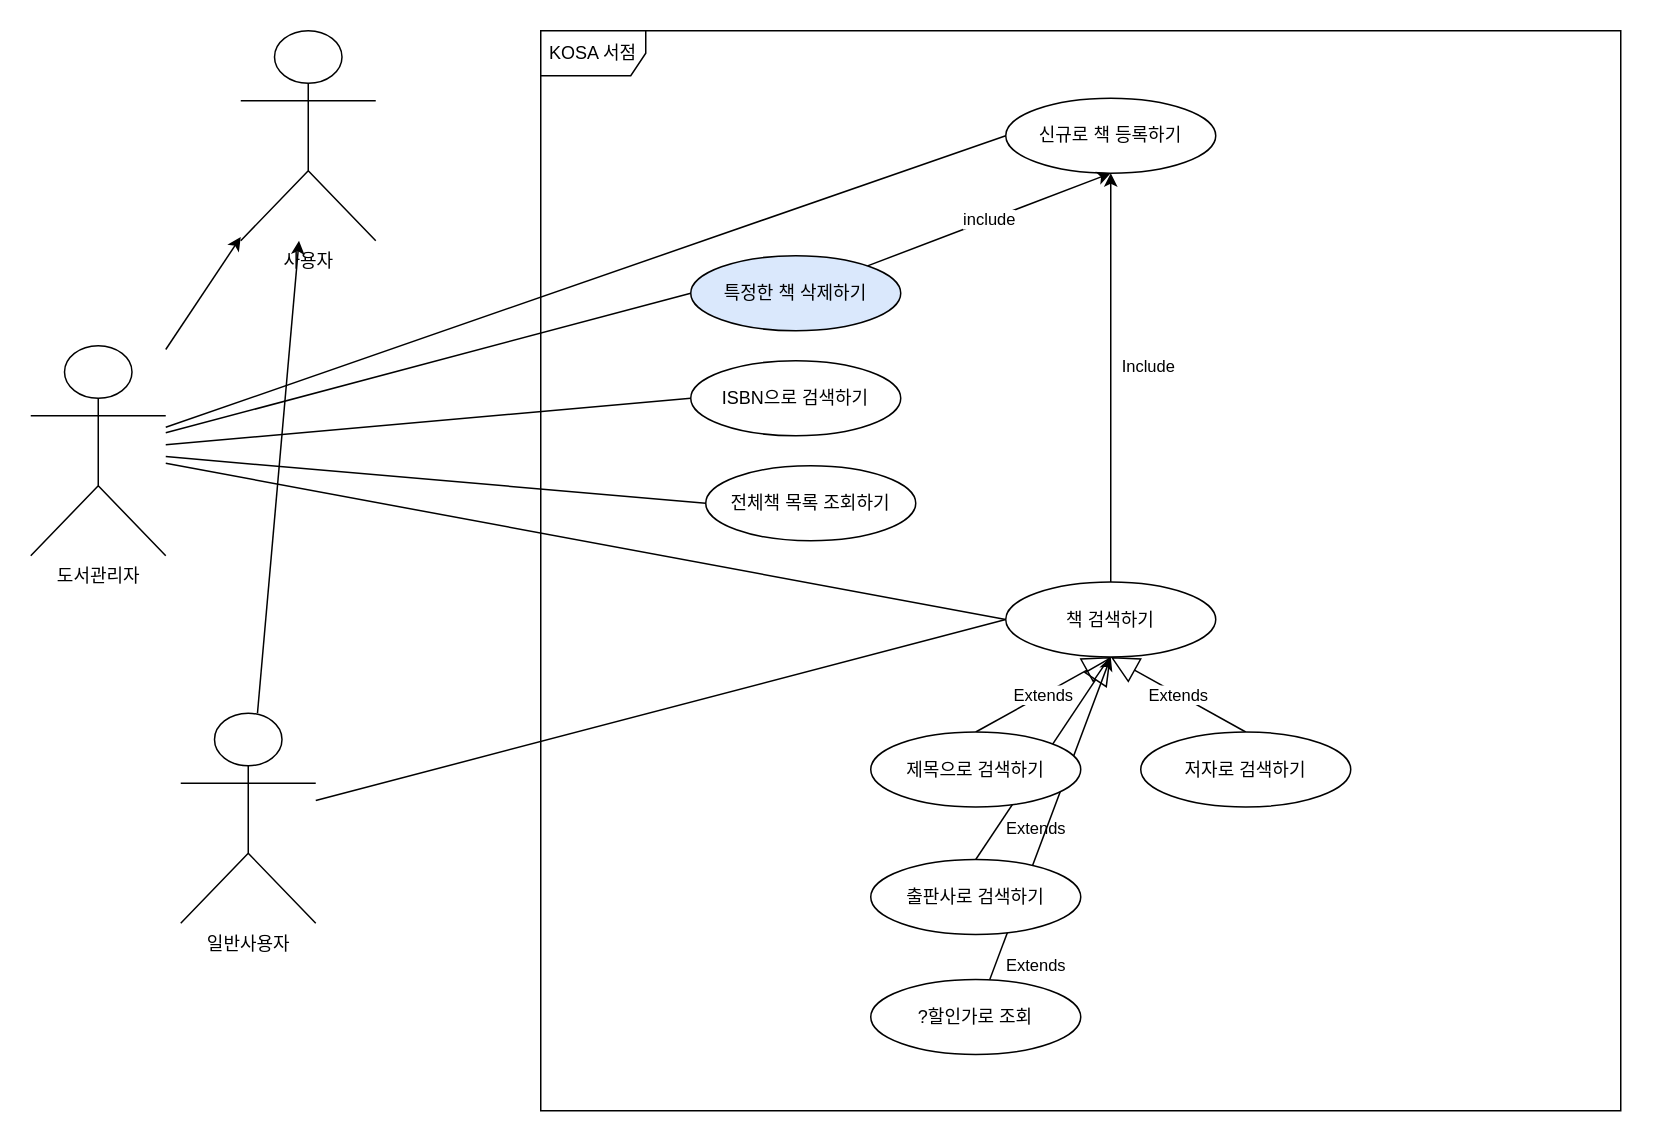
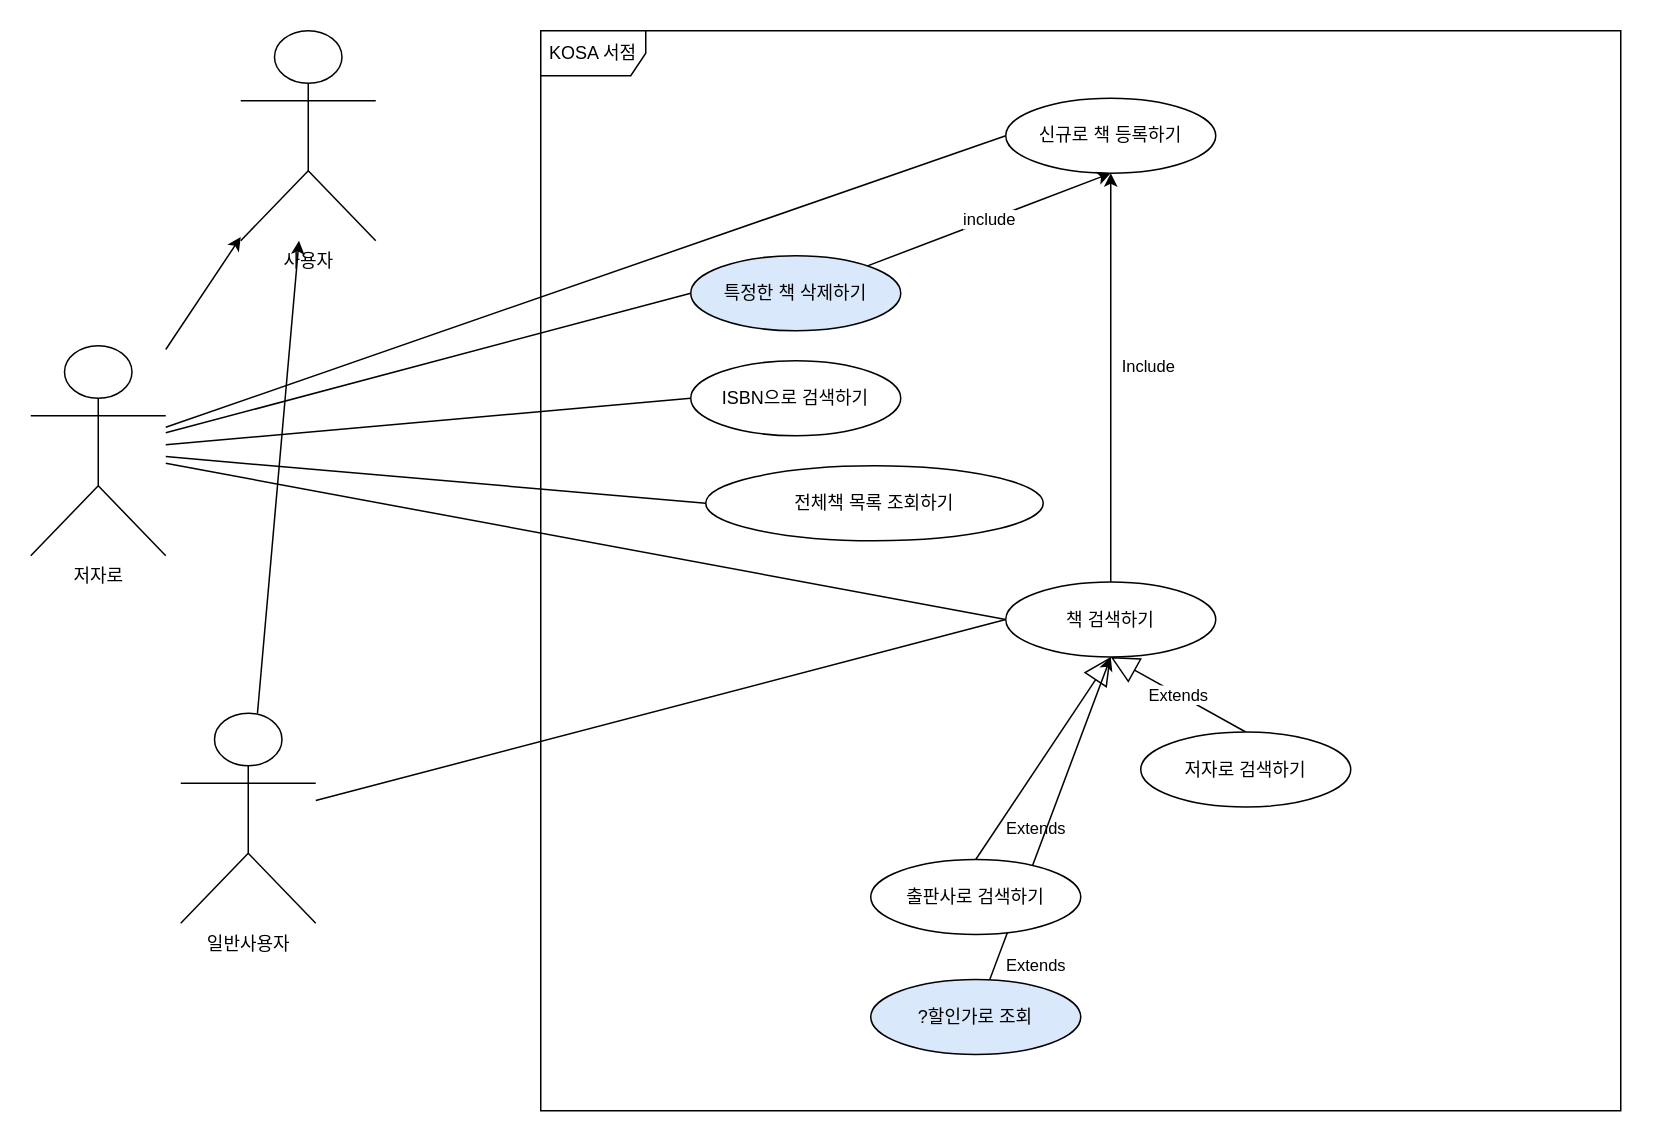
node "전체책 목록 조회하기": size 210x75 -> 338x75
node "도서관리자": label "도서관리자" -> "저자로"
edge "제목으로 검색하기" -> "책 검색하기": removed, label "Extends"
node "제목으로 검색하기": removed
node "?할인가로 조회": fillcolor #ffffff -> #dae8fc
